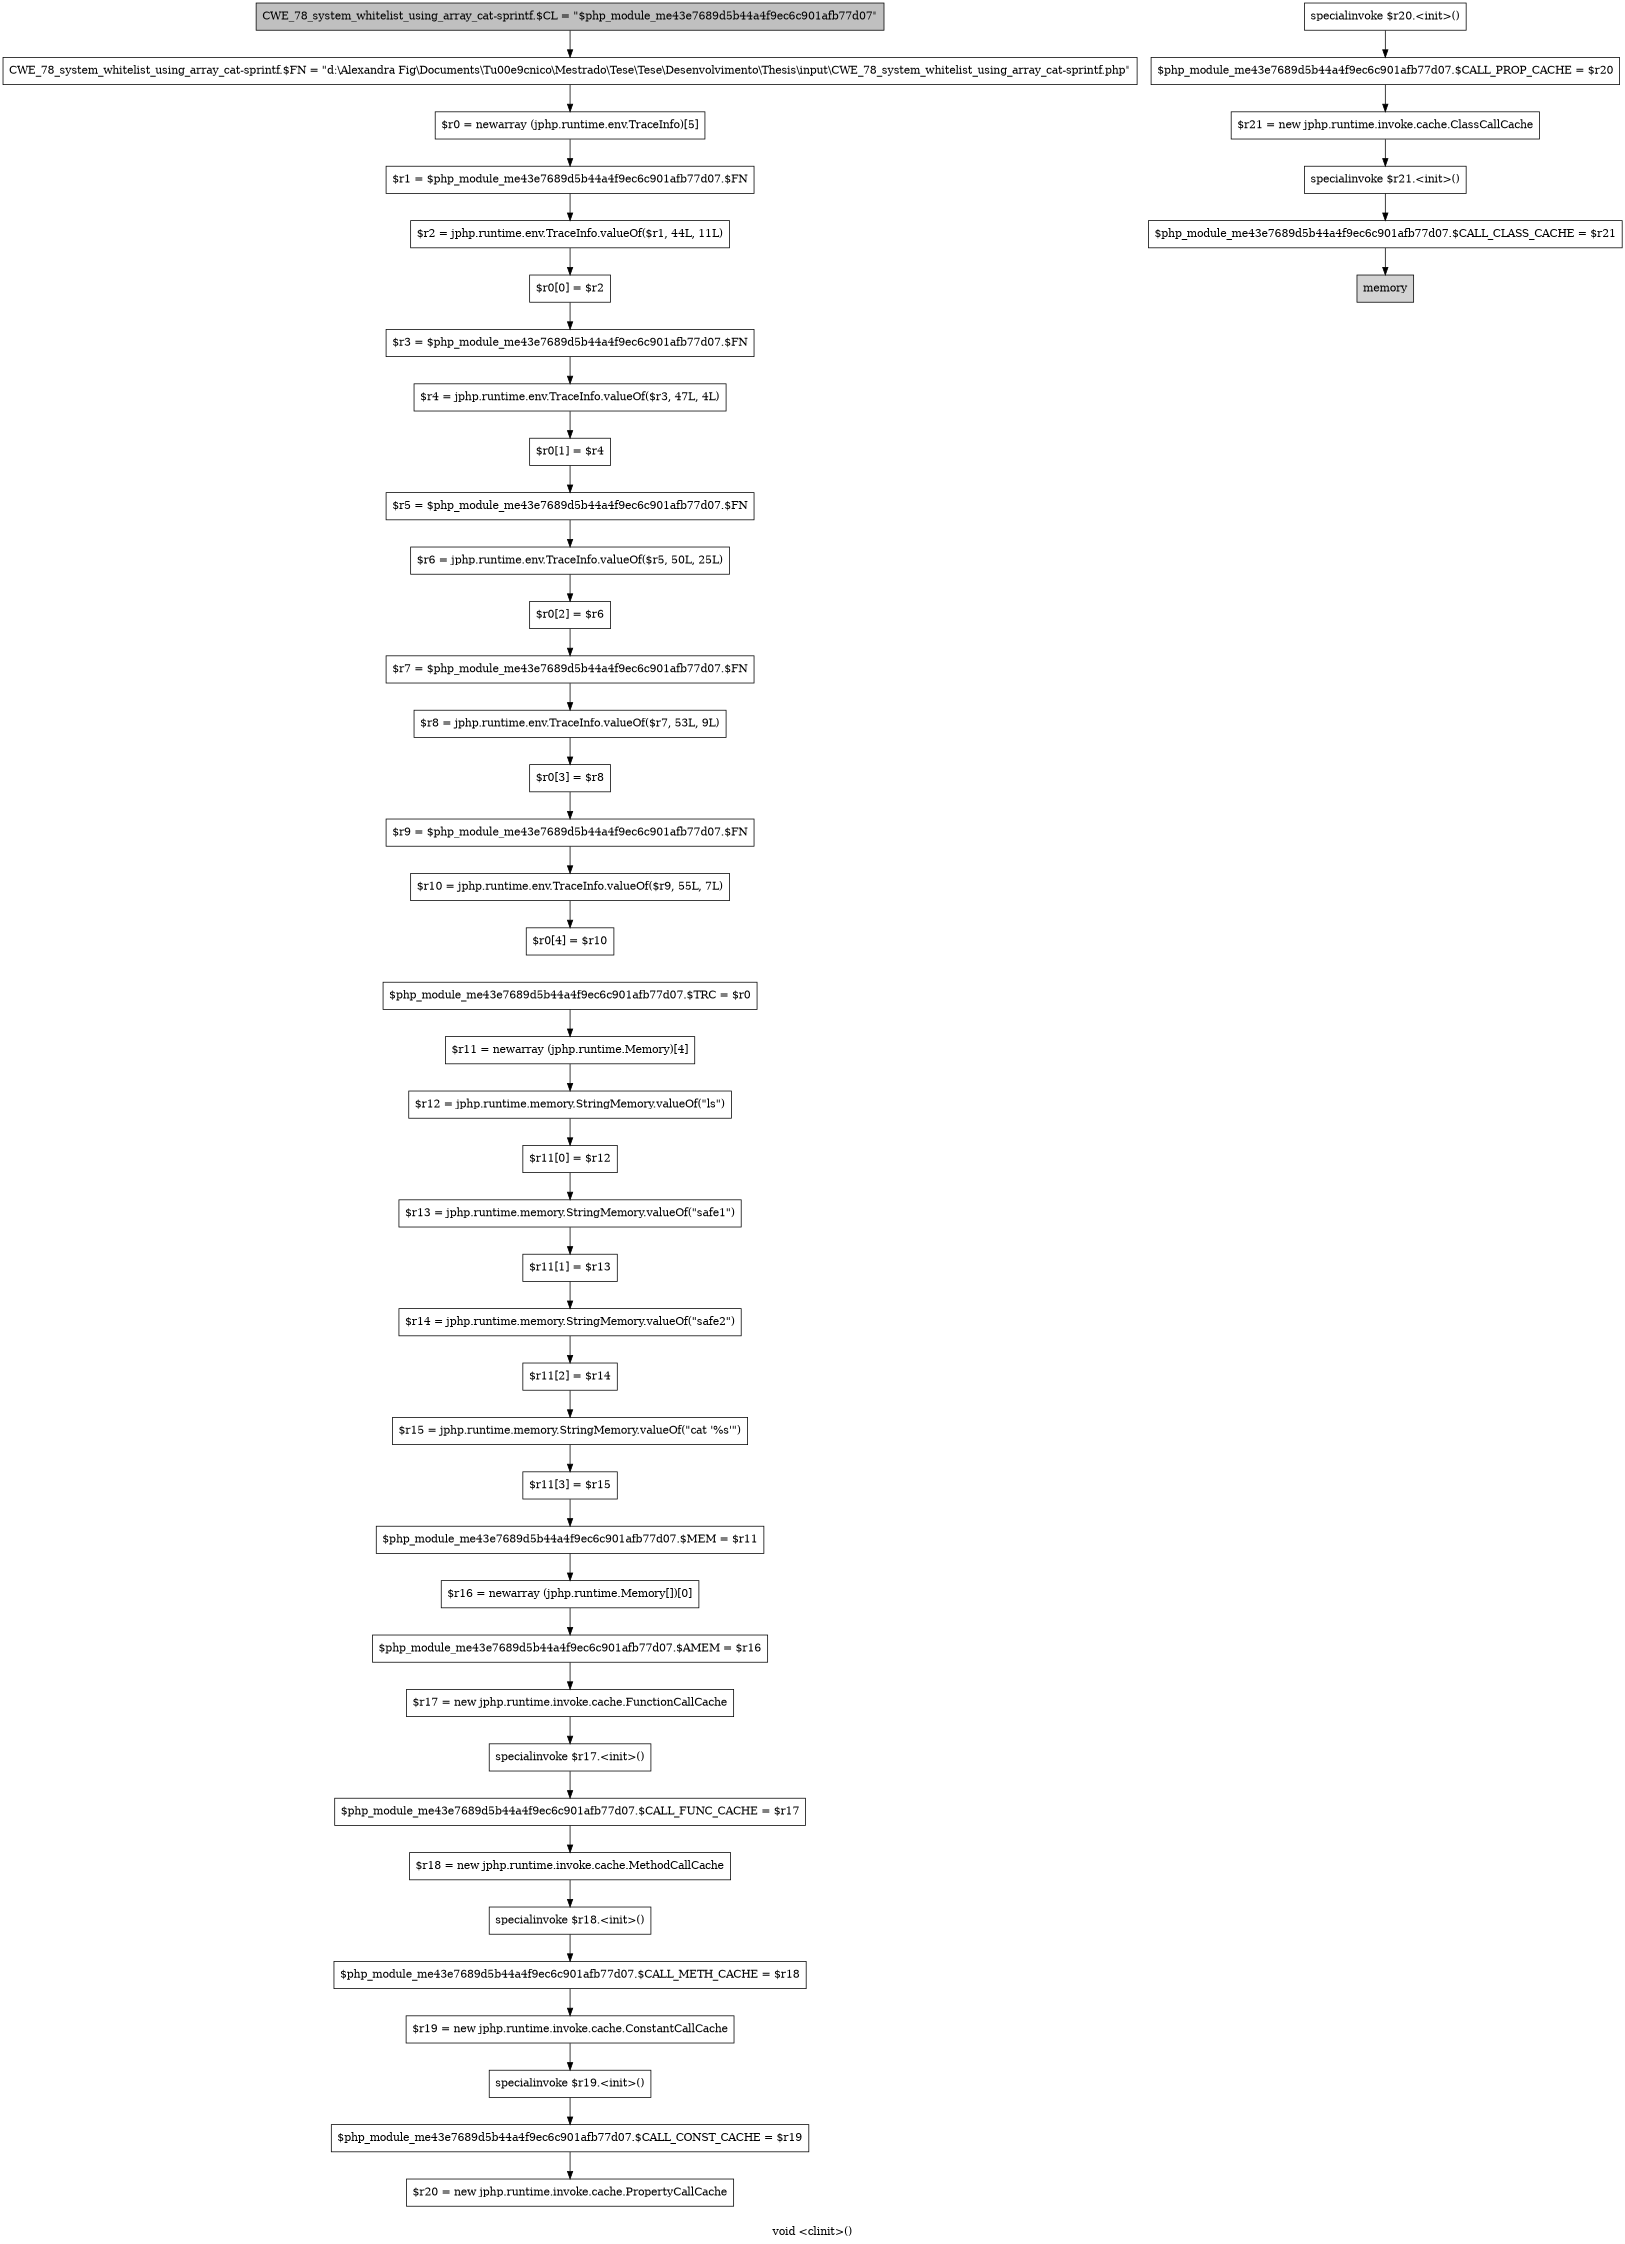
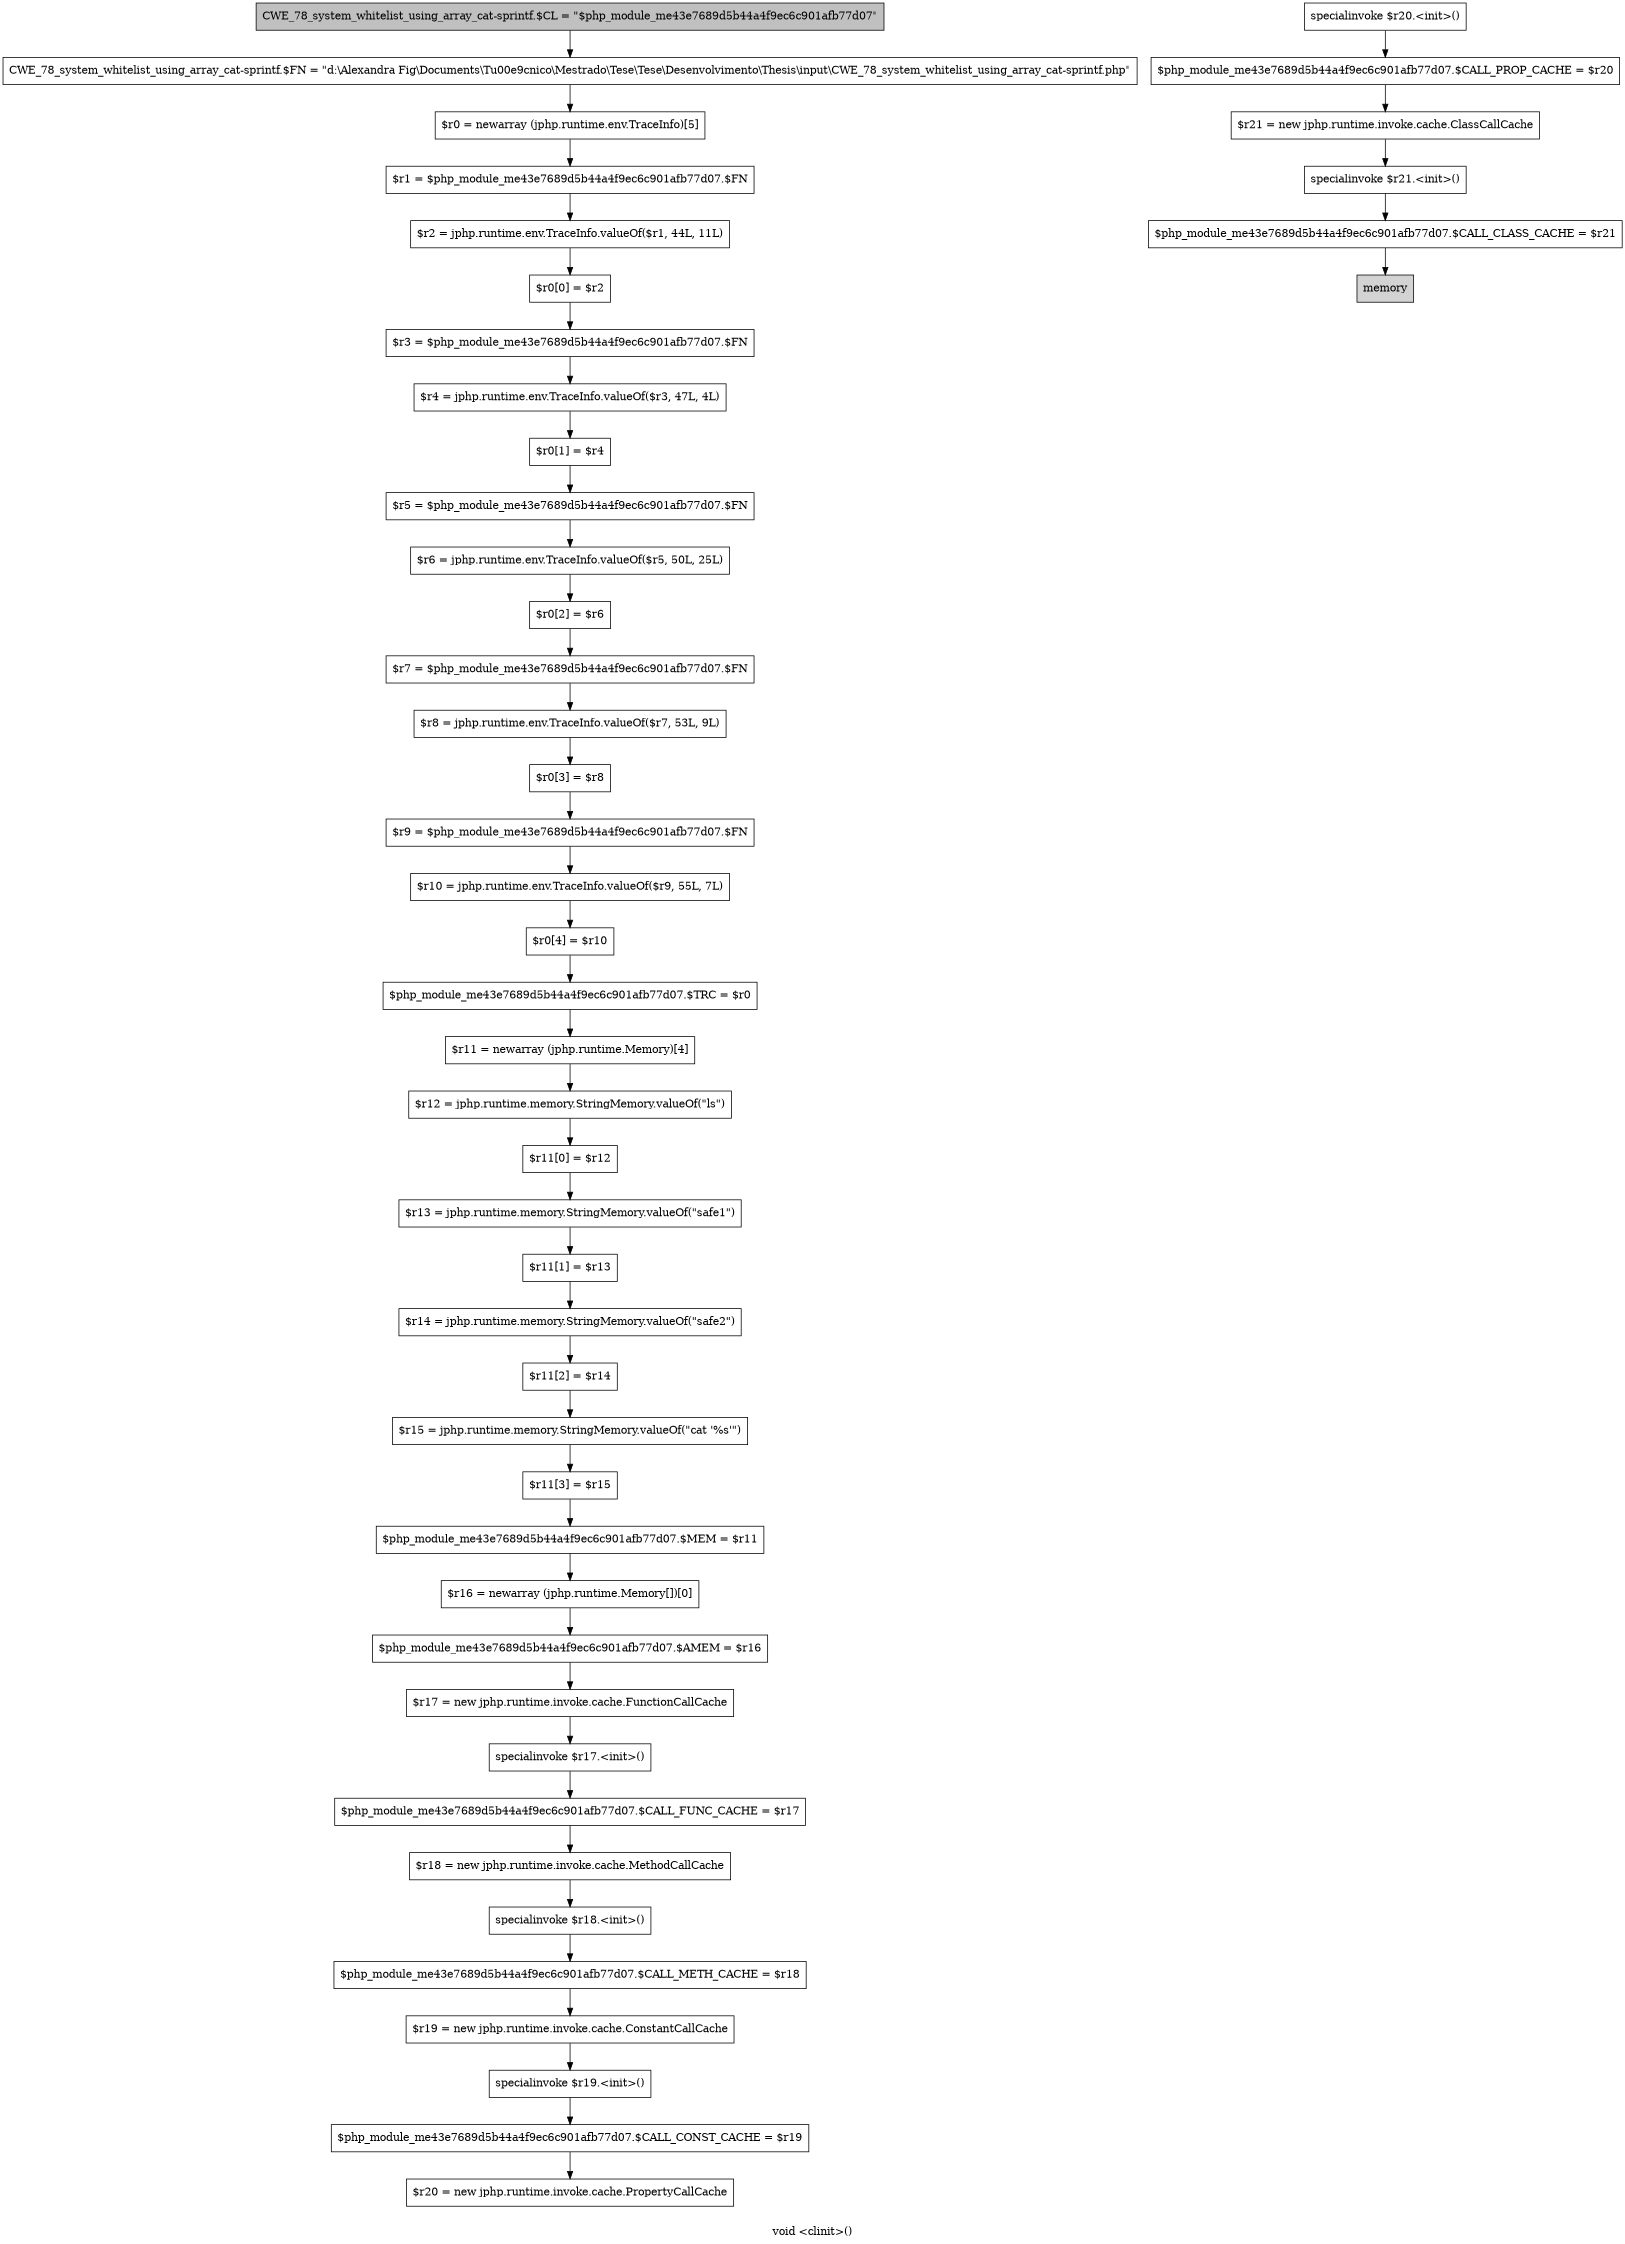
edge "$r0[4] = $r10" -> "$php_module_me43e7689d5b44a4f9ec6c901afb77d07.$TRC = $r0": added
